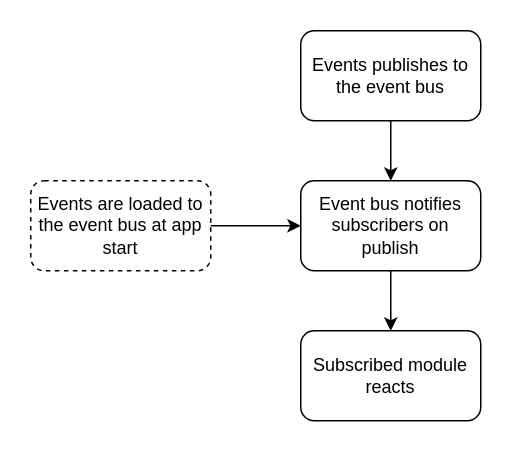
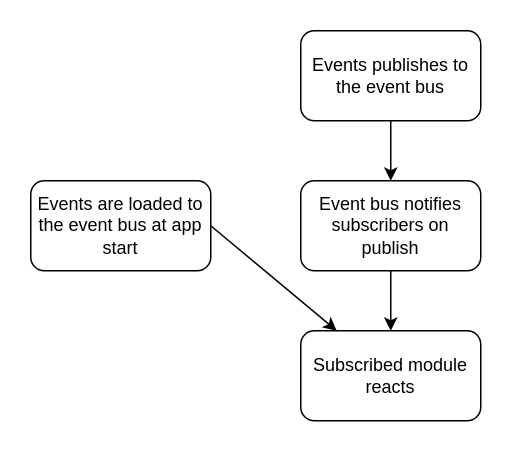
node "Events are loaded to the event bus at app start": style dashed -> solid
edge "Events are loaded to the event bus at app start" -> "Event bus notifies subscribers on publish": now "Events are loaded to the event bus at app start" -> "Subscribed module reacts"
